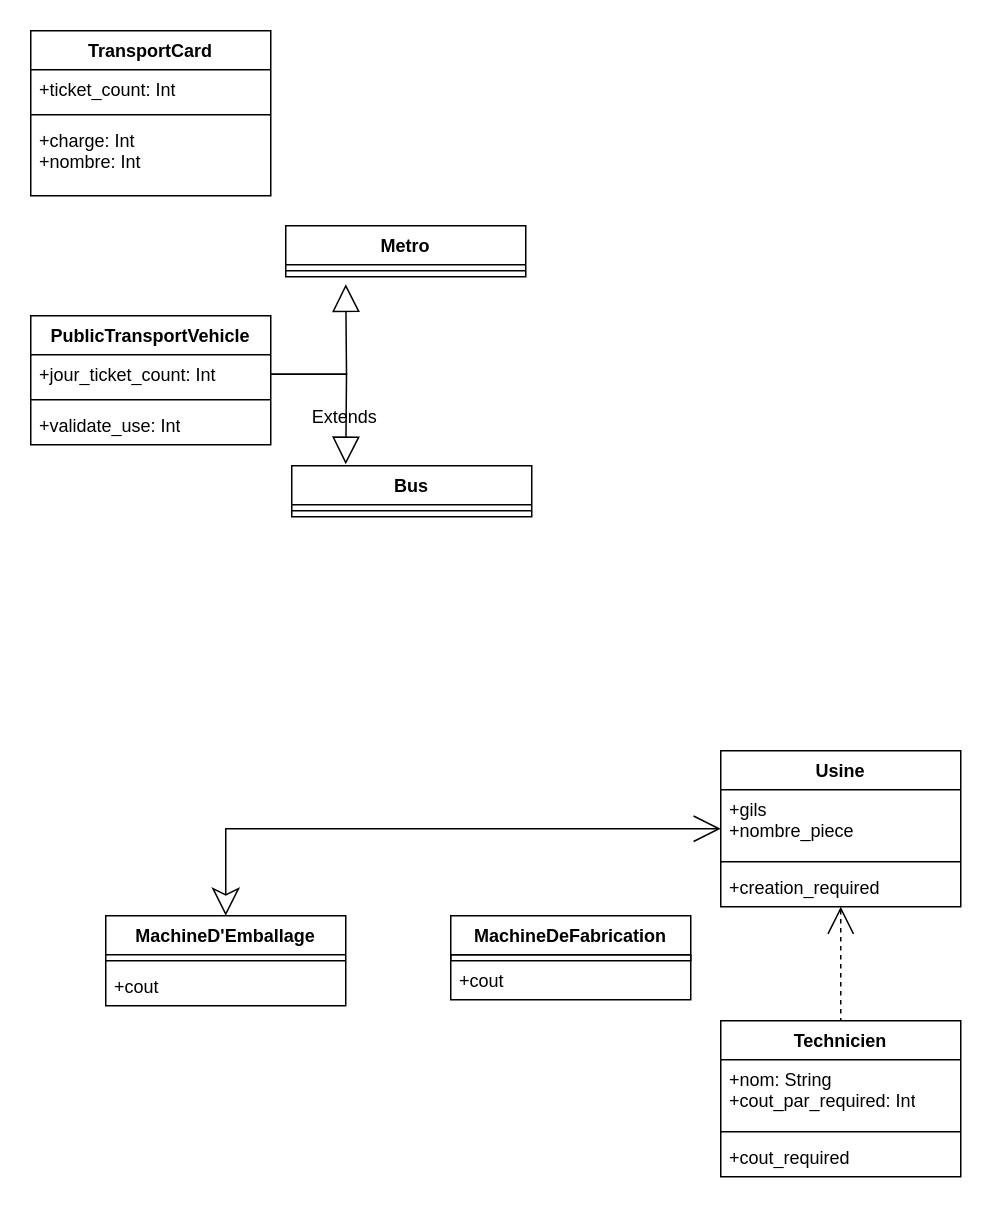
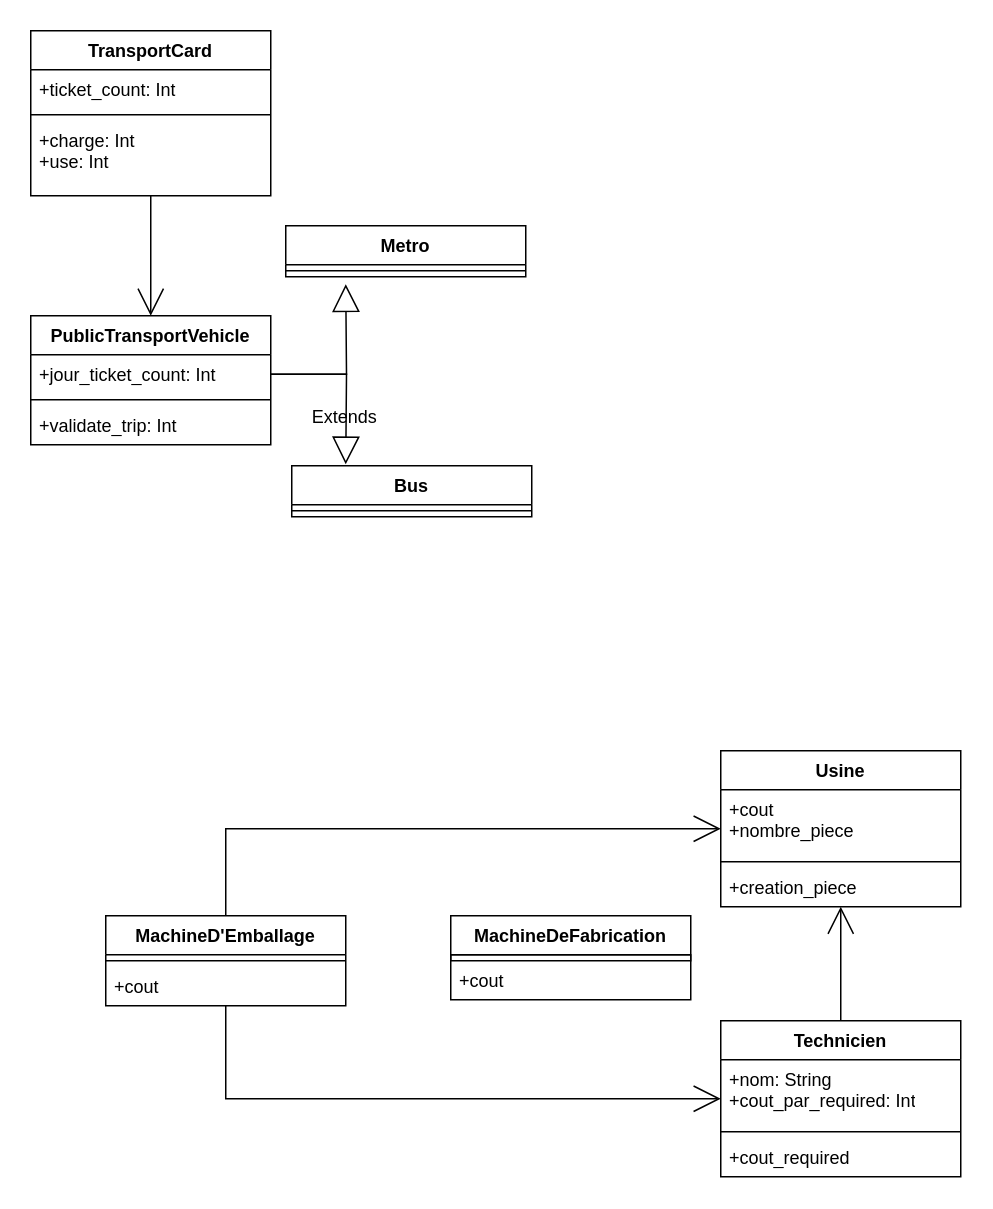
node "+charge: Int +nombre: Int": label "+charge: Int +nombre: Int" -> "+charge: Int +use: Int"
edge "TransportCard" -> "PublicTransportVehicle": added
node "+validate_use: Int": label "+validate_use: Int" -> "+validate_trip: Int"
node "+gils +nombre_piece": label "+gils +nombre_piece" -> "+cout +nombre_piece"
node "+creation_required": label "+creation_required" -> "+creation_piece"
edge "Usine" -- "MachineD'Emballage": arrowhead classic -> none
edge "Technicien" -> "Usine": style dashed -> solid
edge "MachineD'Emballage" -> "Technicien": added
